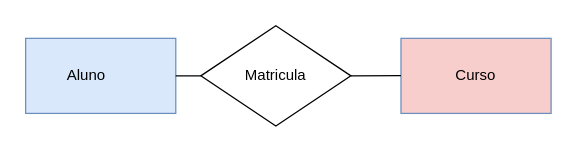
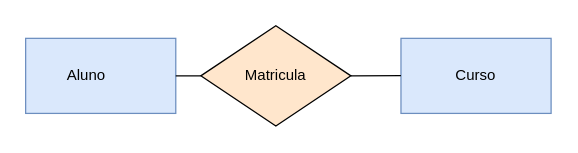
node "Matricula": fillcolor #ffffff -> #ffe6cc
node "Curso": fillcolor #f8cecc -> #dae8fc
